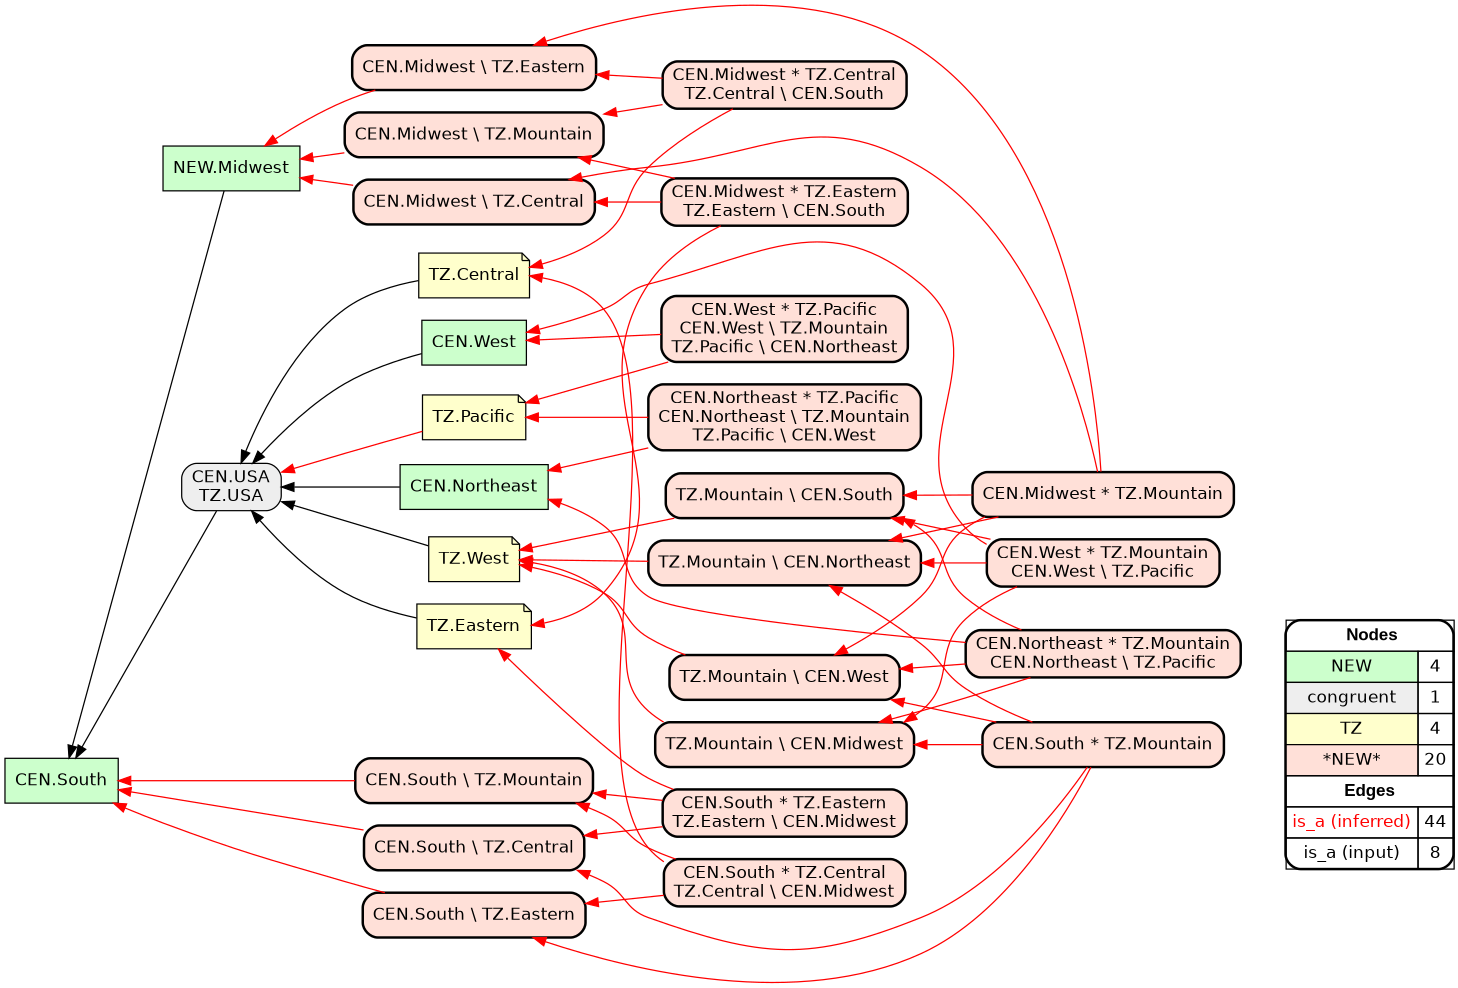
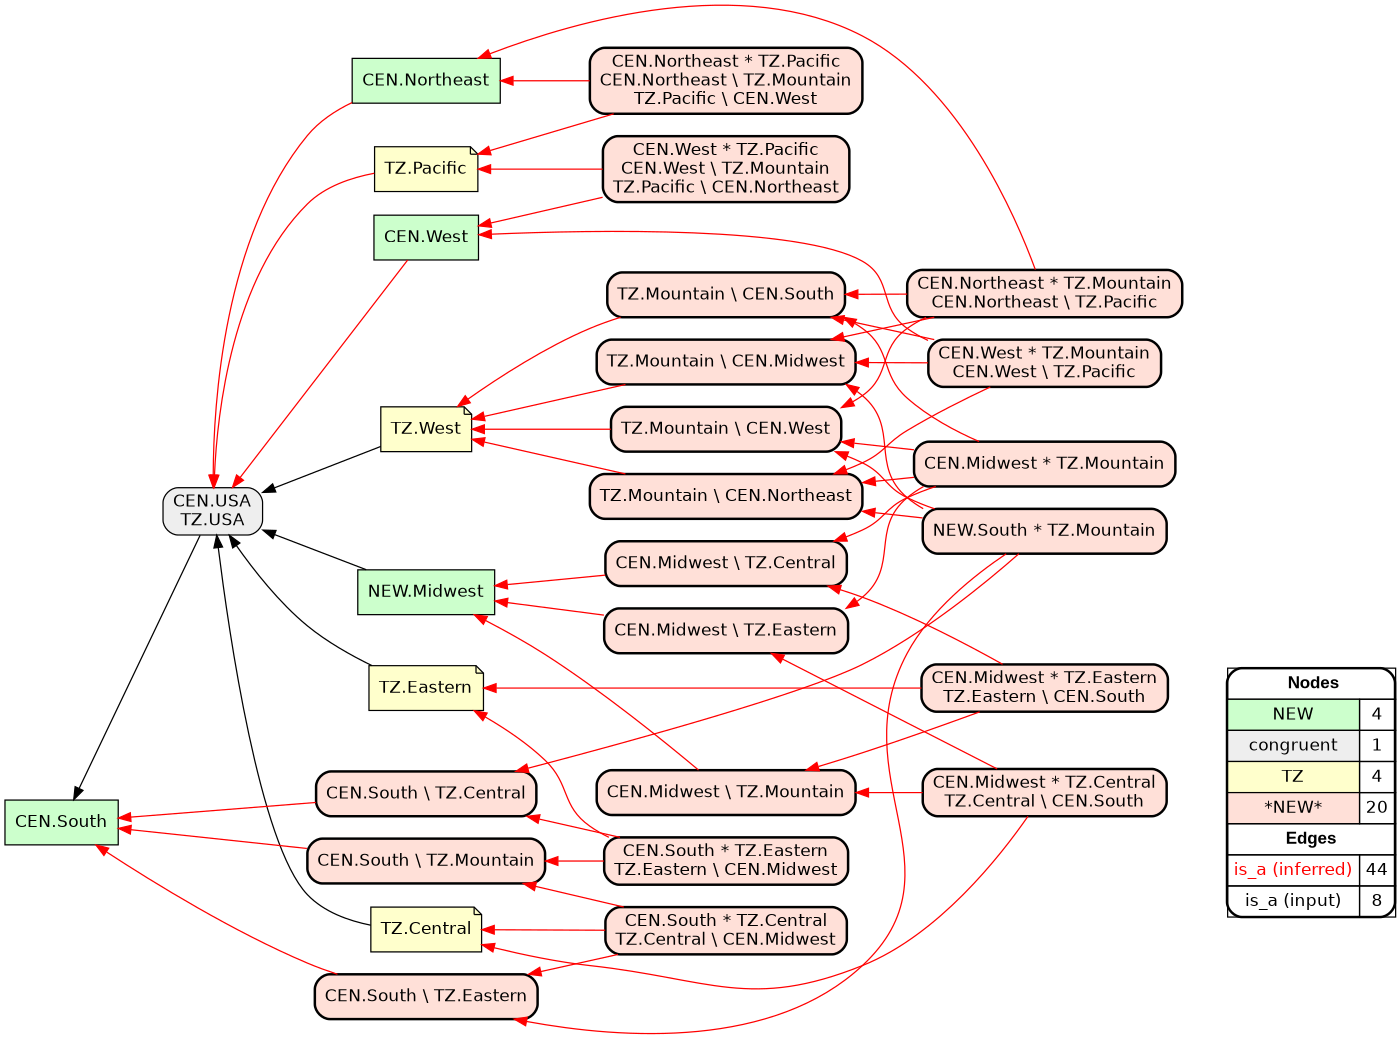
edge "CEN.West" -> "CEN.USA TZ.USA": color #000000 -> #ff0000
edge "NEW.Midwest" -> "CEN.South": now "NEW.Midwest" -> "CEN.USA TZ.USA"
edge "CEN.Northeast" -> "CEN.USA TZ.USA": color #000000 -> #ff0000
node "CEN.South * TZ.Mountain": label "CEN.South * TZ.Mountain" -> "NEW.South * TZ.Mountain"
